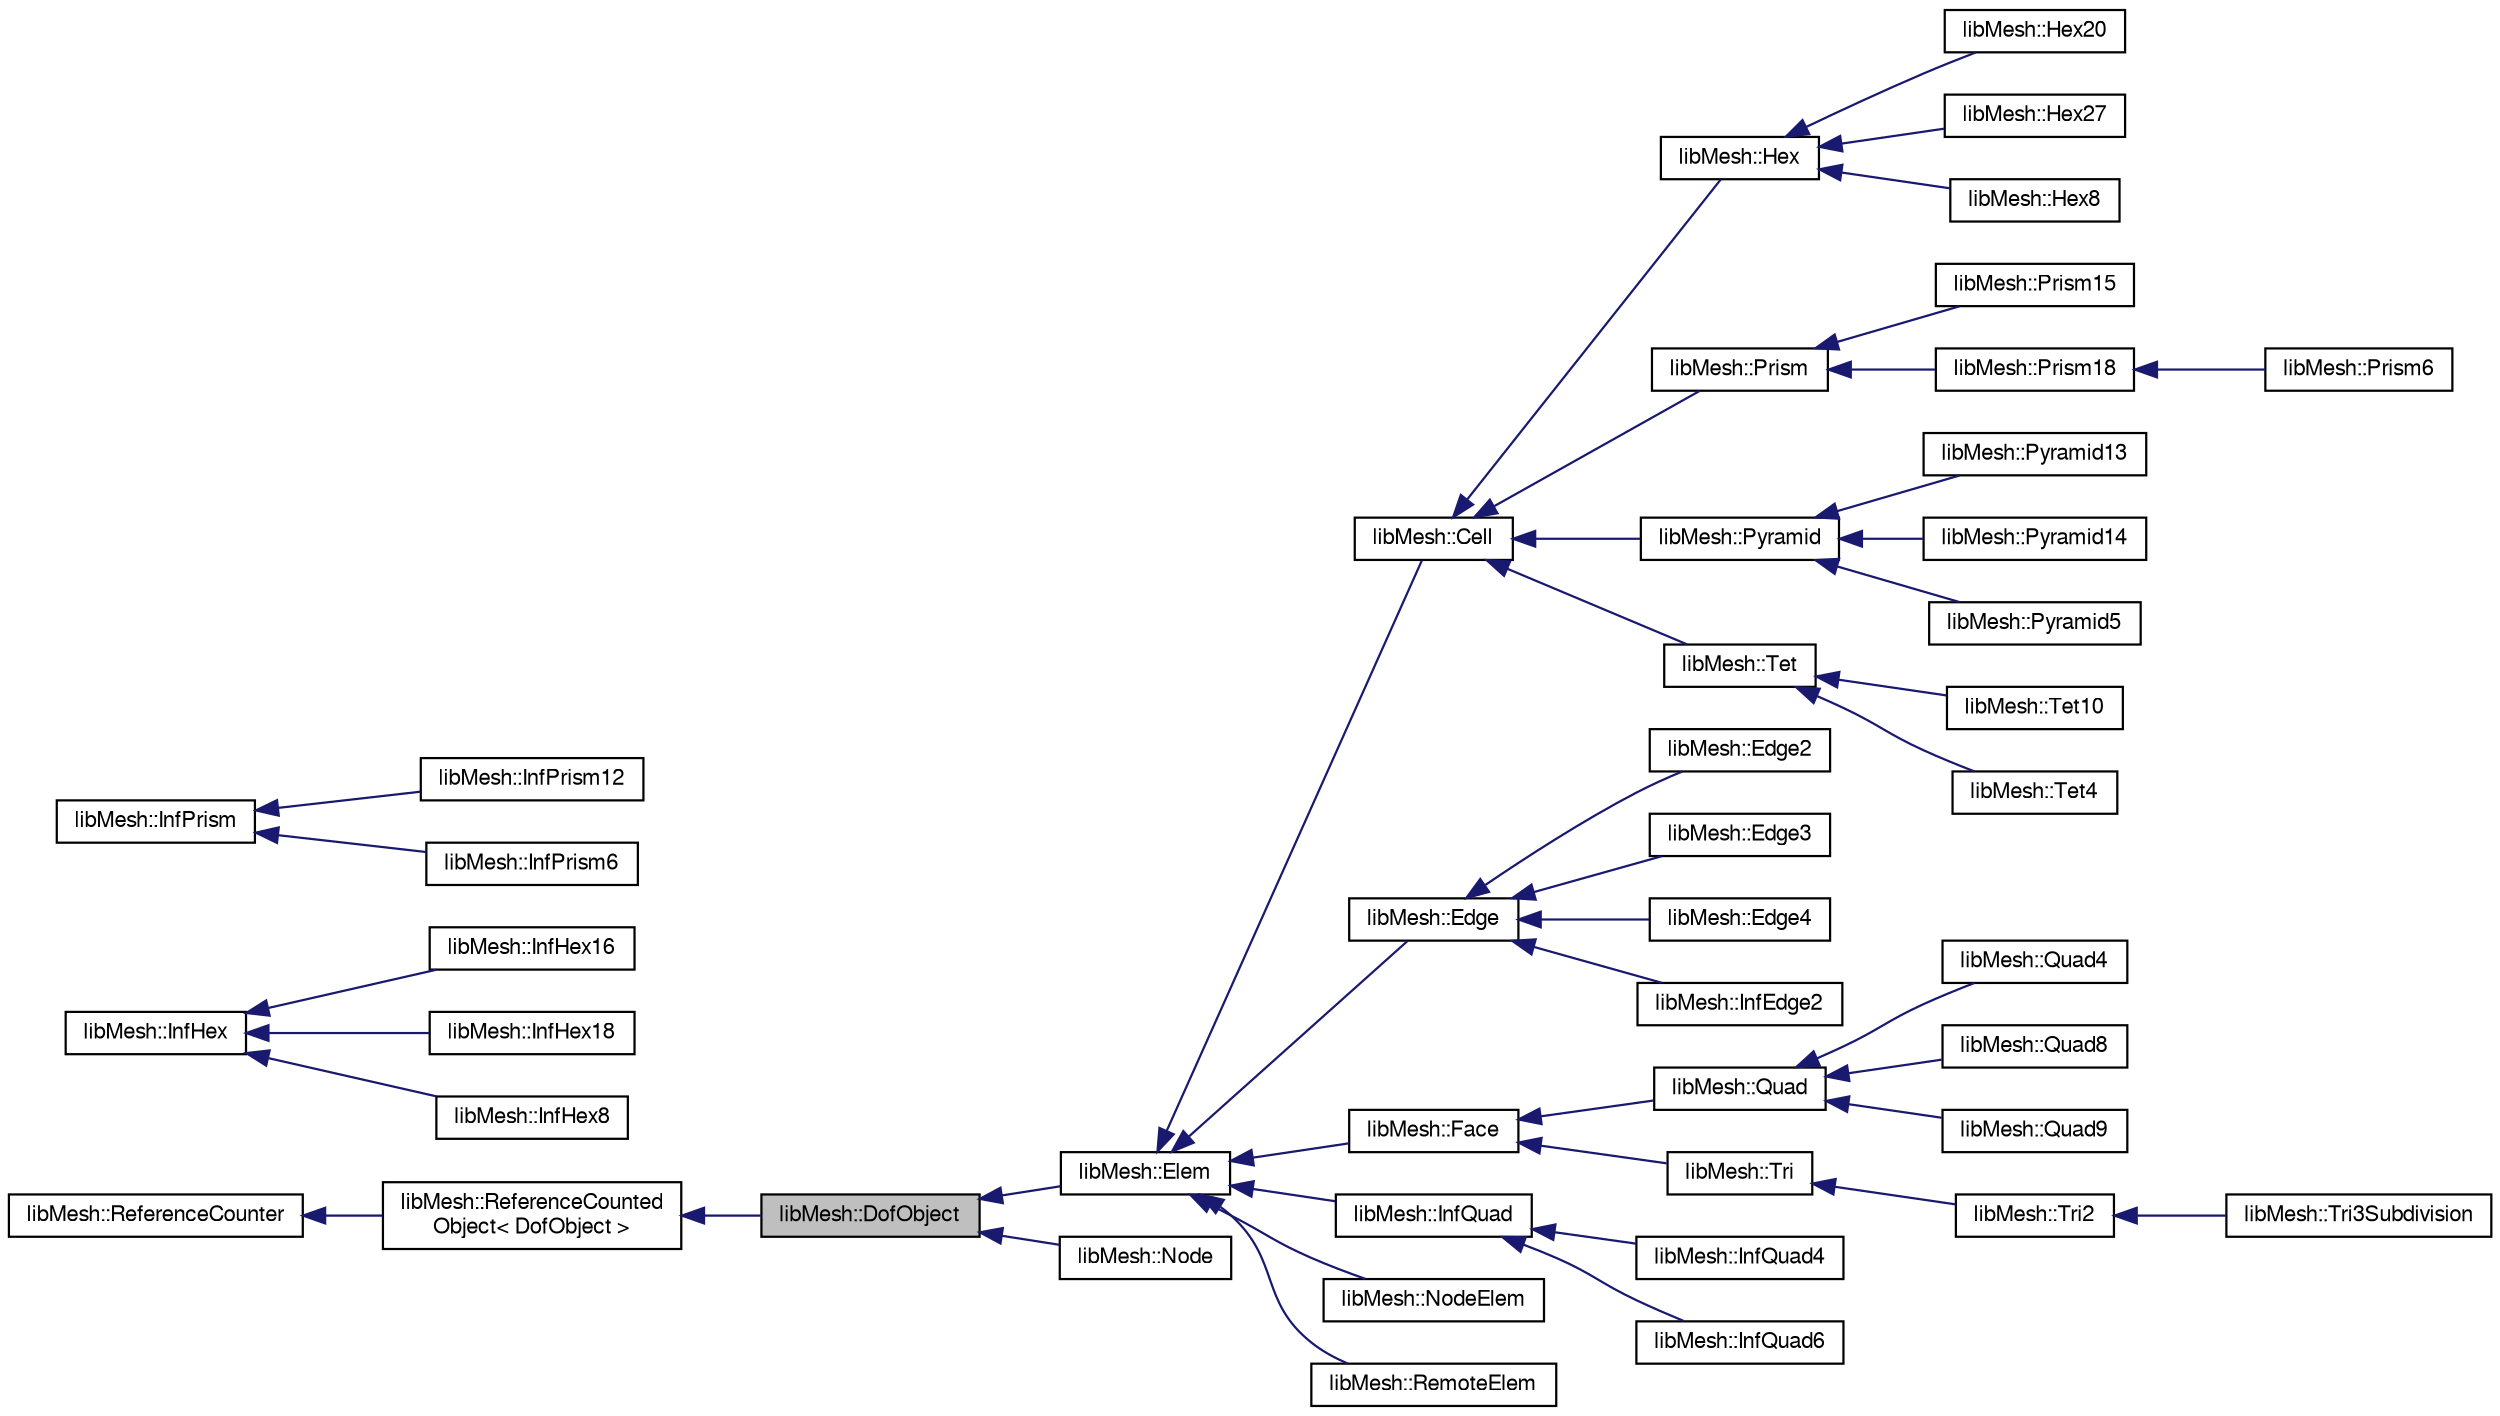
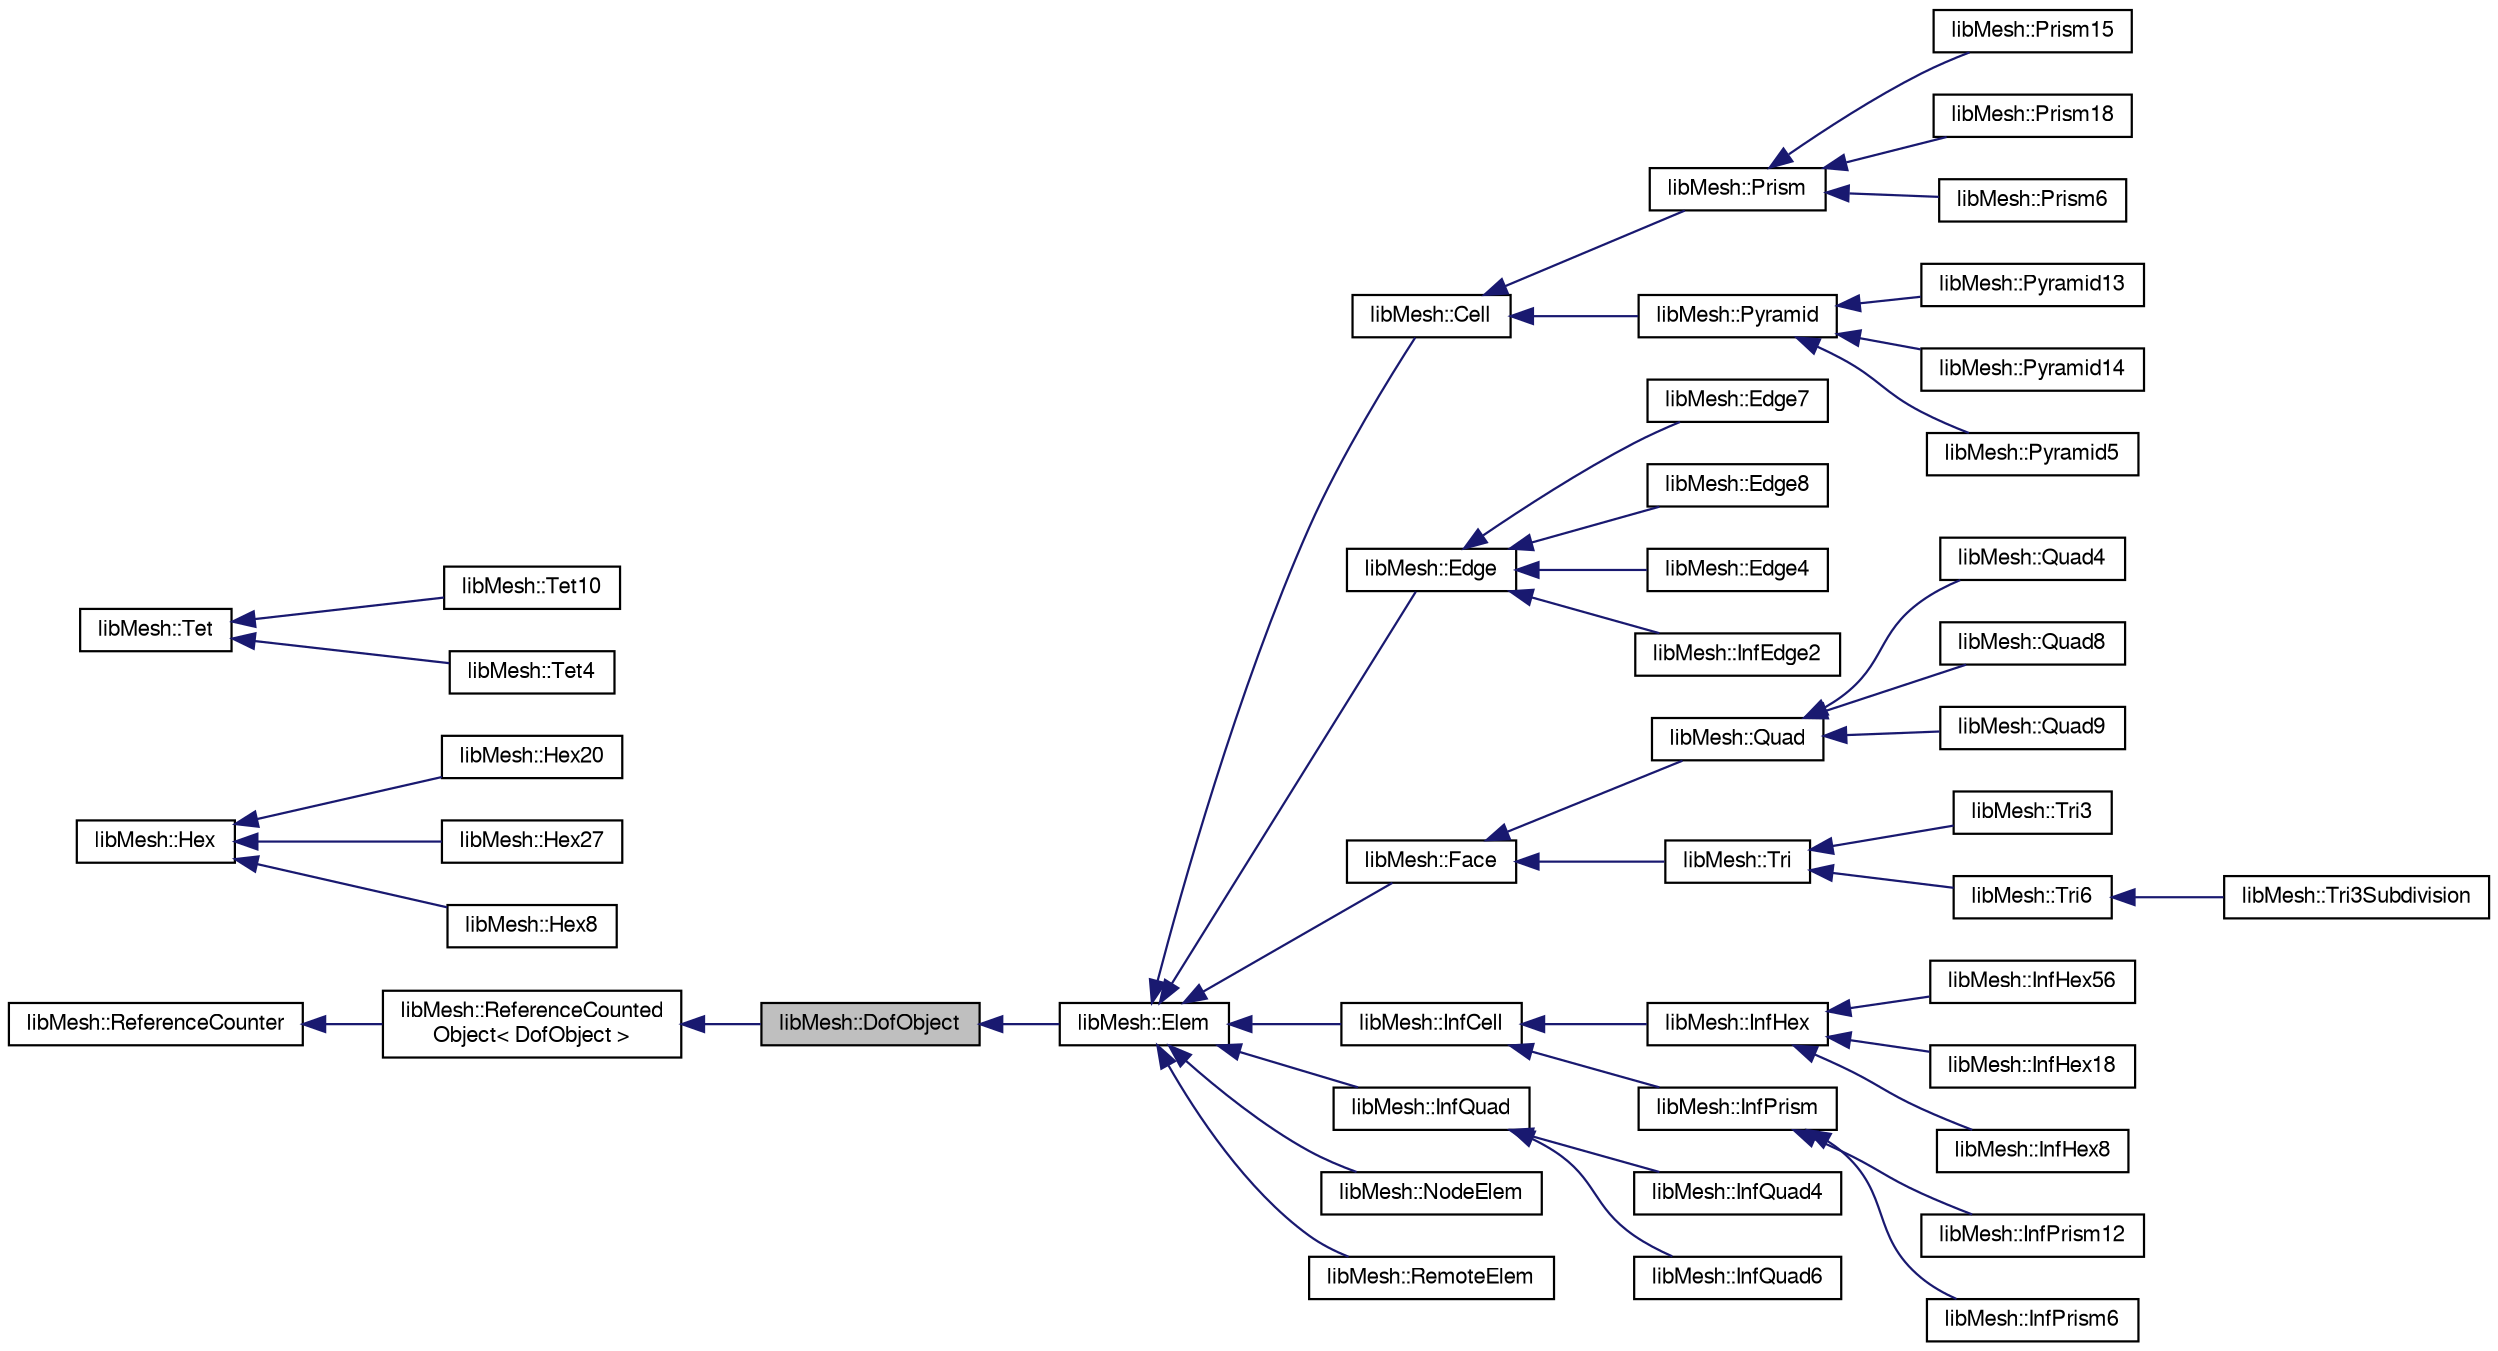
edge "libMesh::Hex" -> "libMesh::Cell": removed
edge "libMesh::Prism6" -> "libMesh::Prism18": now "libMesh::Prism6" -> "libMesh::Prism"
edge "libMesh::Tet" -> "libMesh::Cell": removed
node "libMesh::Edge2": label "libMesh::Edge2" -> "libMesh::Edge7"
node "libMesh::Tri3": added
node "libMesh::Edge3": label "libMesh::Edge3" -> "libMesh::Edge8"
node "libMesh::InfHex16": label "libMesh::InfHex16" -> "libMesh::InfHex56"
node "libMesh::InfCell": added
node "libMesh::Tri2": label "libMesh::Tri2" -> "libMesh::Tri6"
node "libMesh::Node": removed
